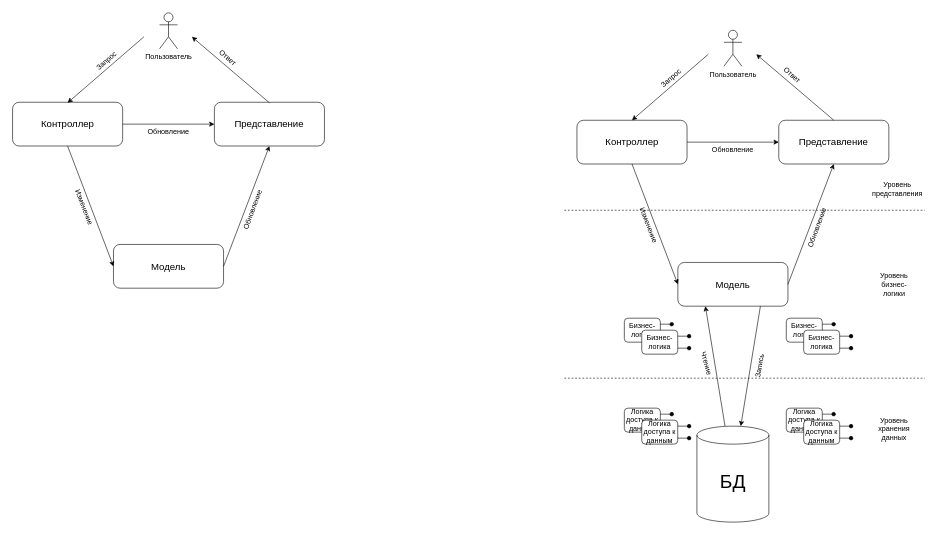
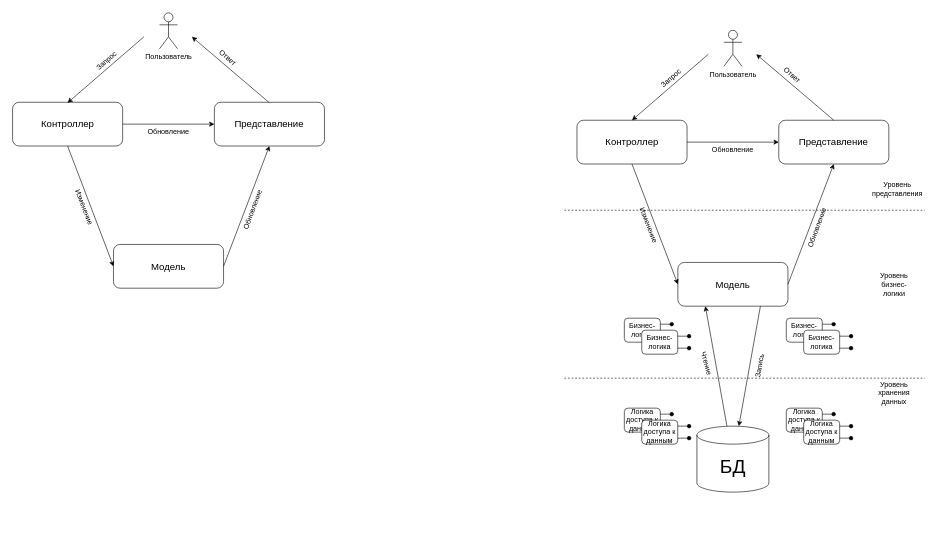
node "Уровень хранения данных": moved (894, 429) -> (894, 393)
node "БД": size 72x96 -> 72x66
